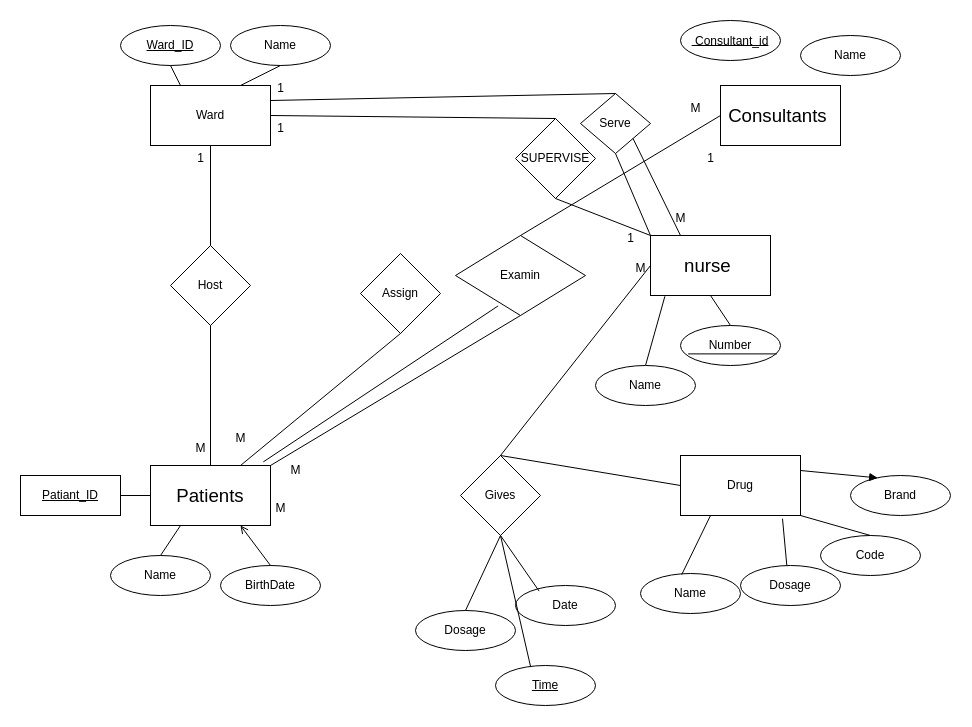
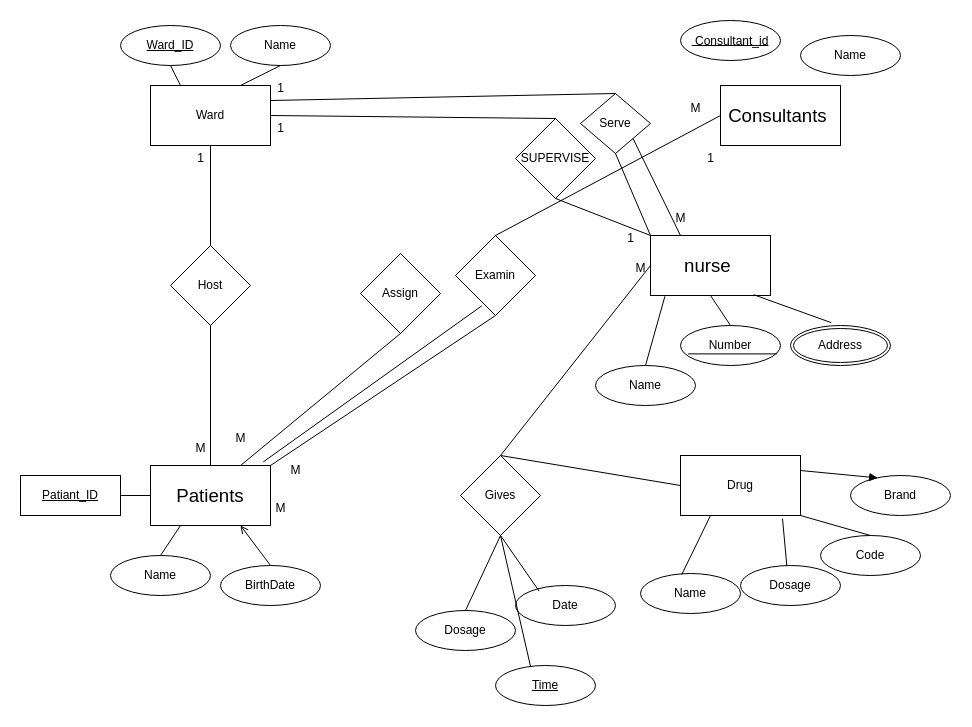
node "Examin": size 130x80 -> 80x80
edge "nurse" -- "Address": added
node "Address": added
